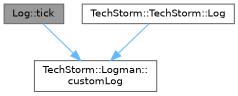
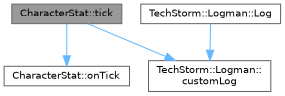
node "Log::tick": label "Log::tick" -> "CharacterStat::tick"
node "TechStorm::TechStorm::Log": label "TechStorm::TechStorm::Log" -> "TechStorm::Logman::Log"
node "CharacterStat::onTick": added
